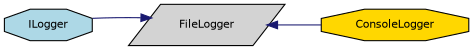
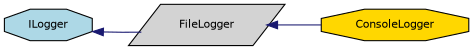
edge "ILogger" -> "FileLogger": reversed
